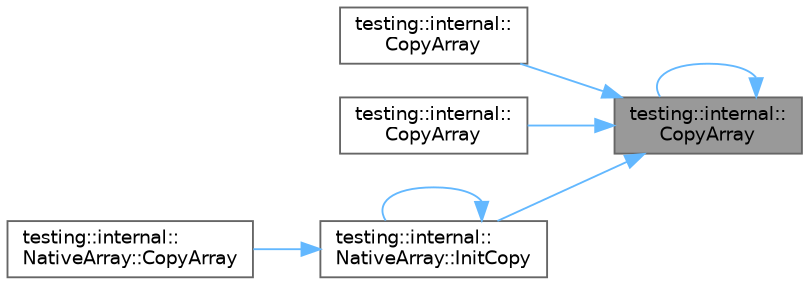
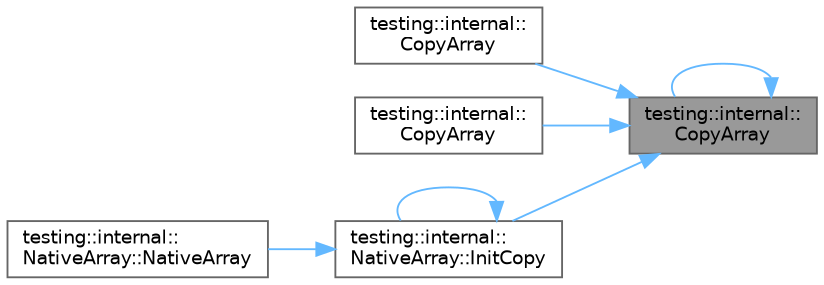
node "testing::internal:: NativeArray::CopyArray": label "testing::internal:: NativeArray::CopyArray" -> "testing::internal:: NativeArray::NativeArray"
